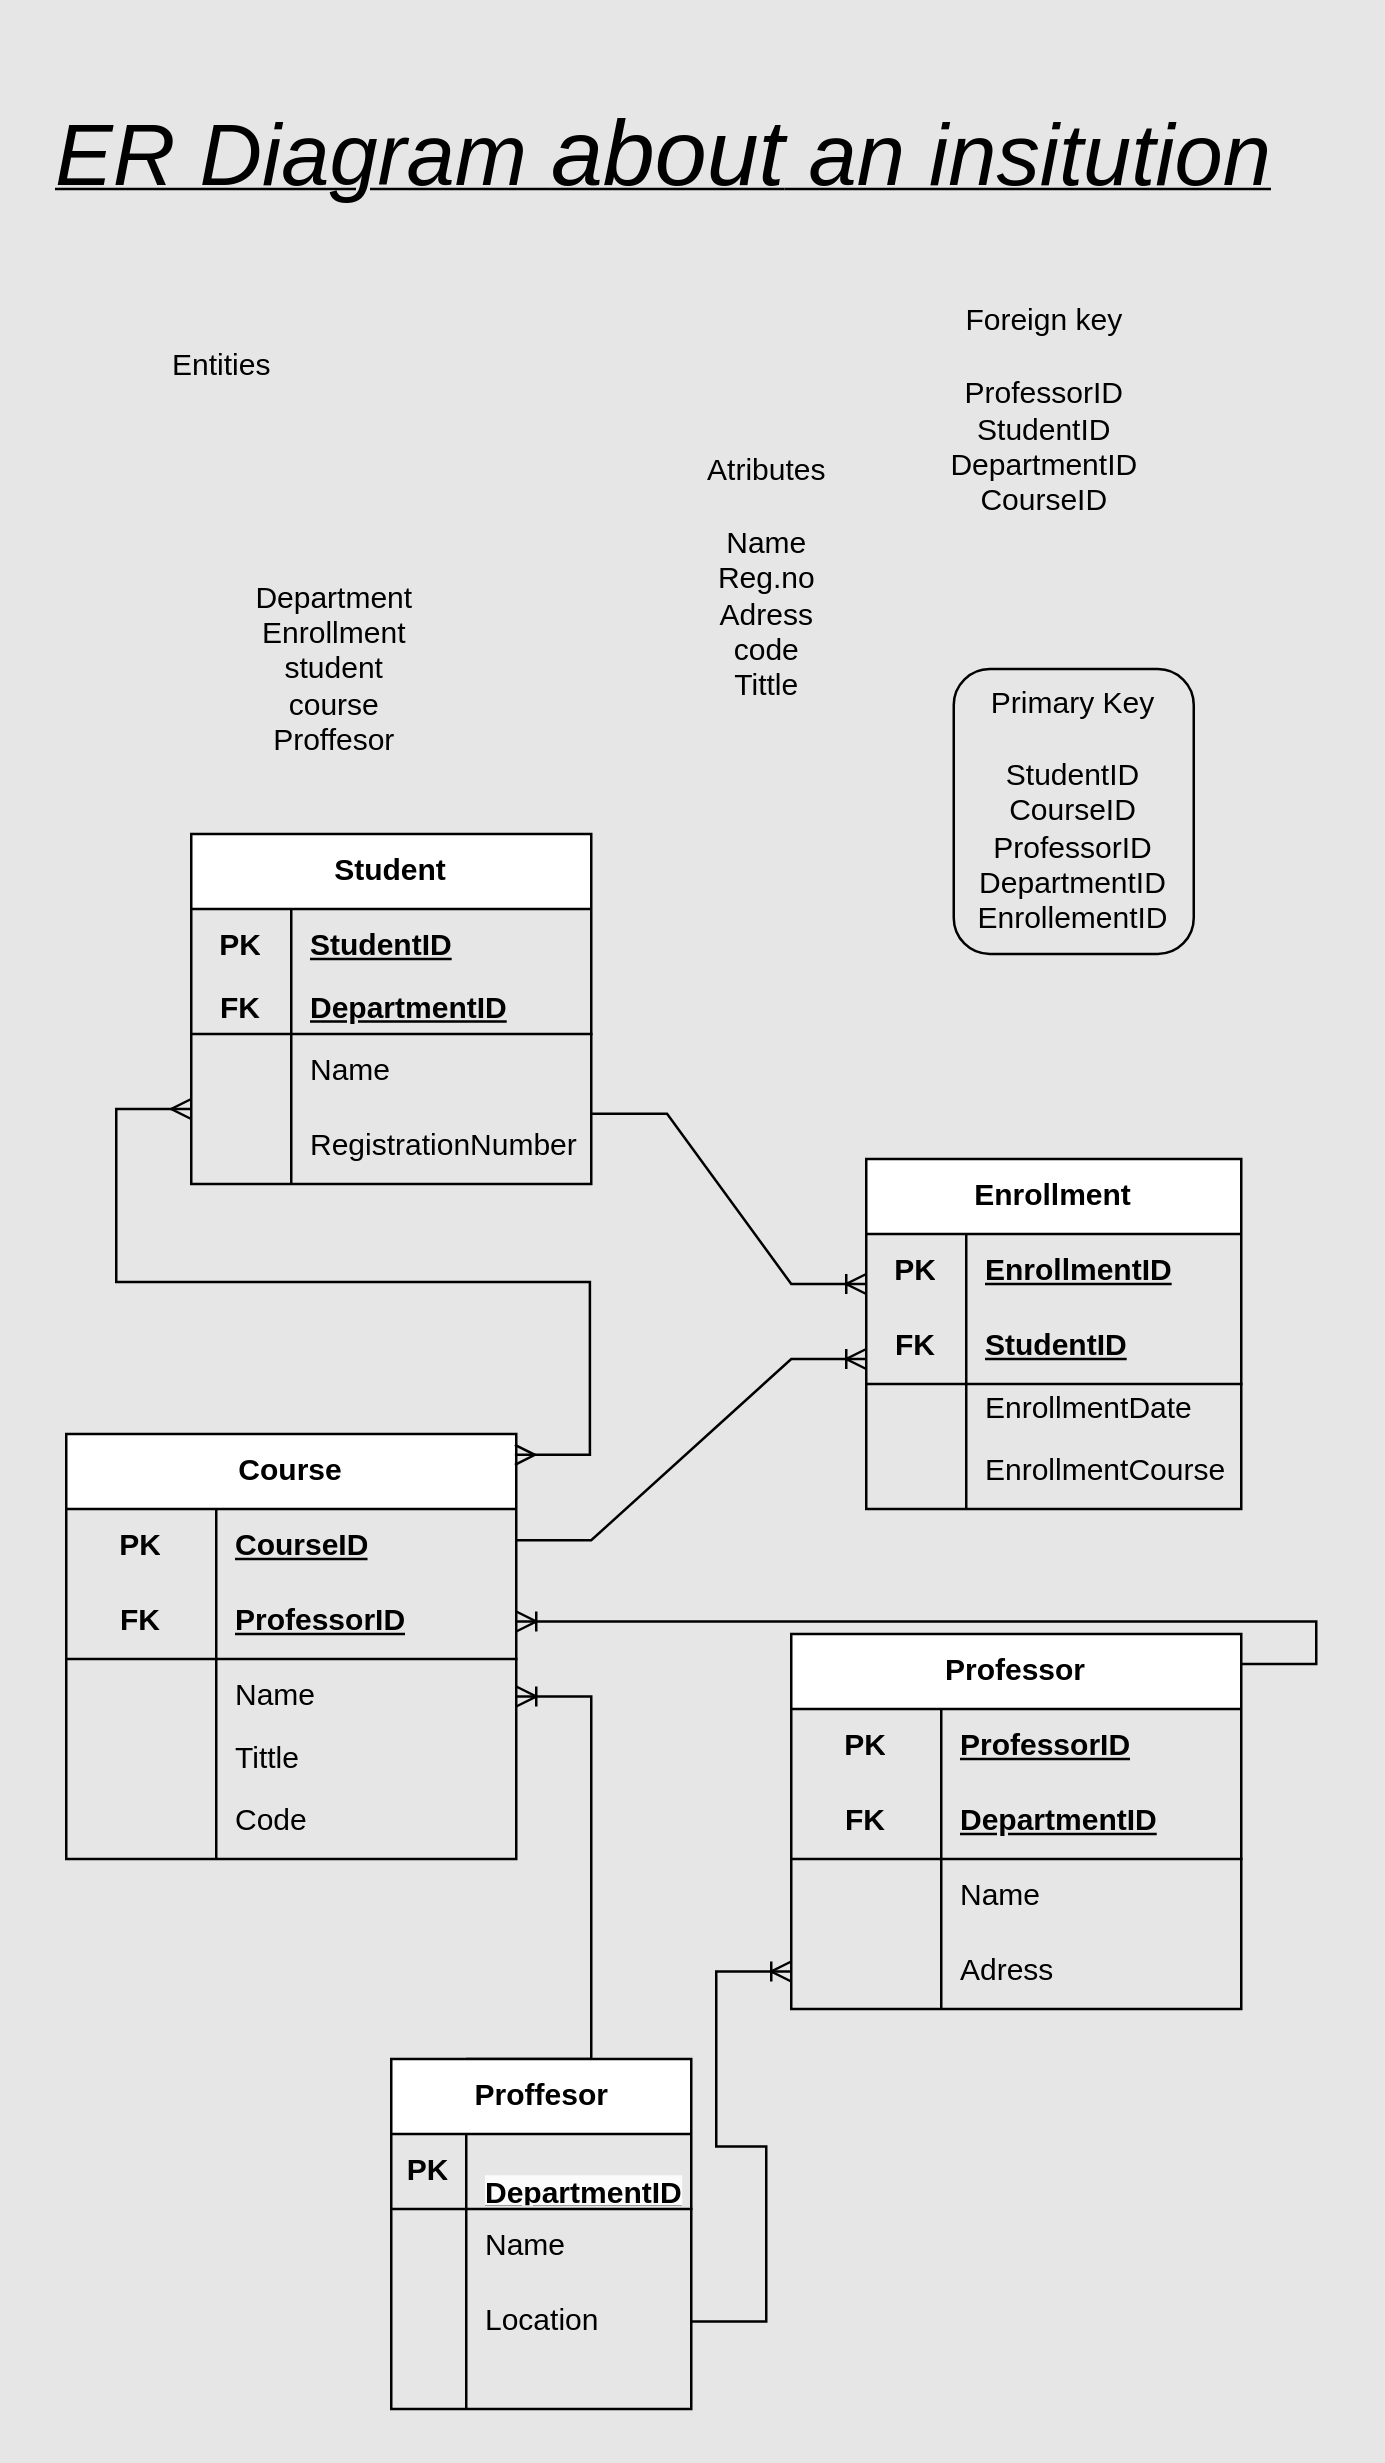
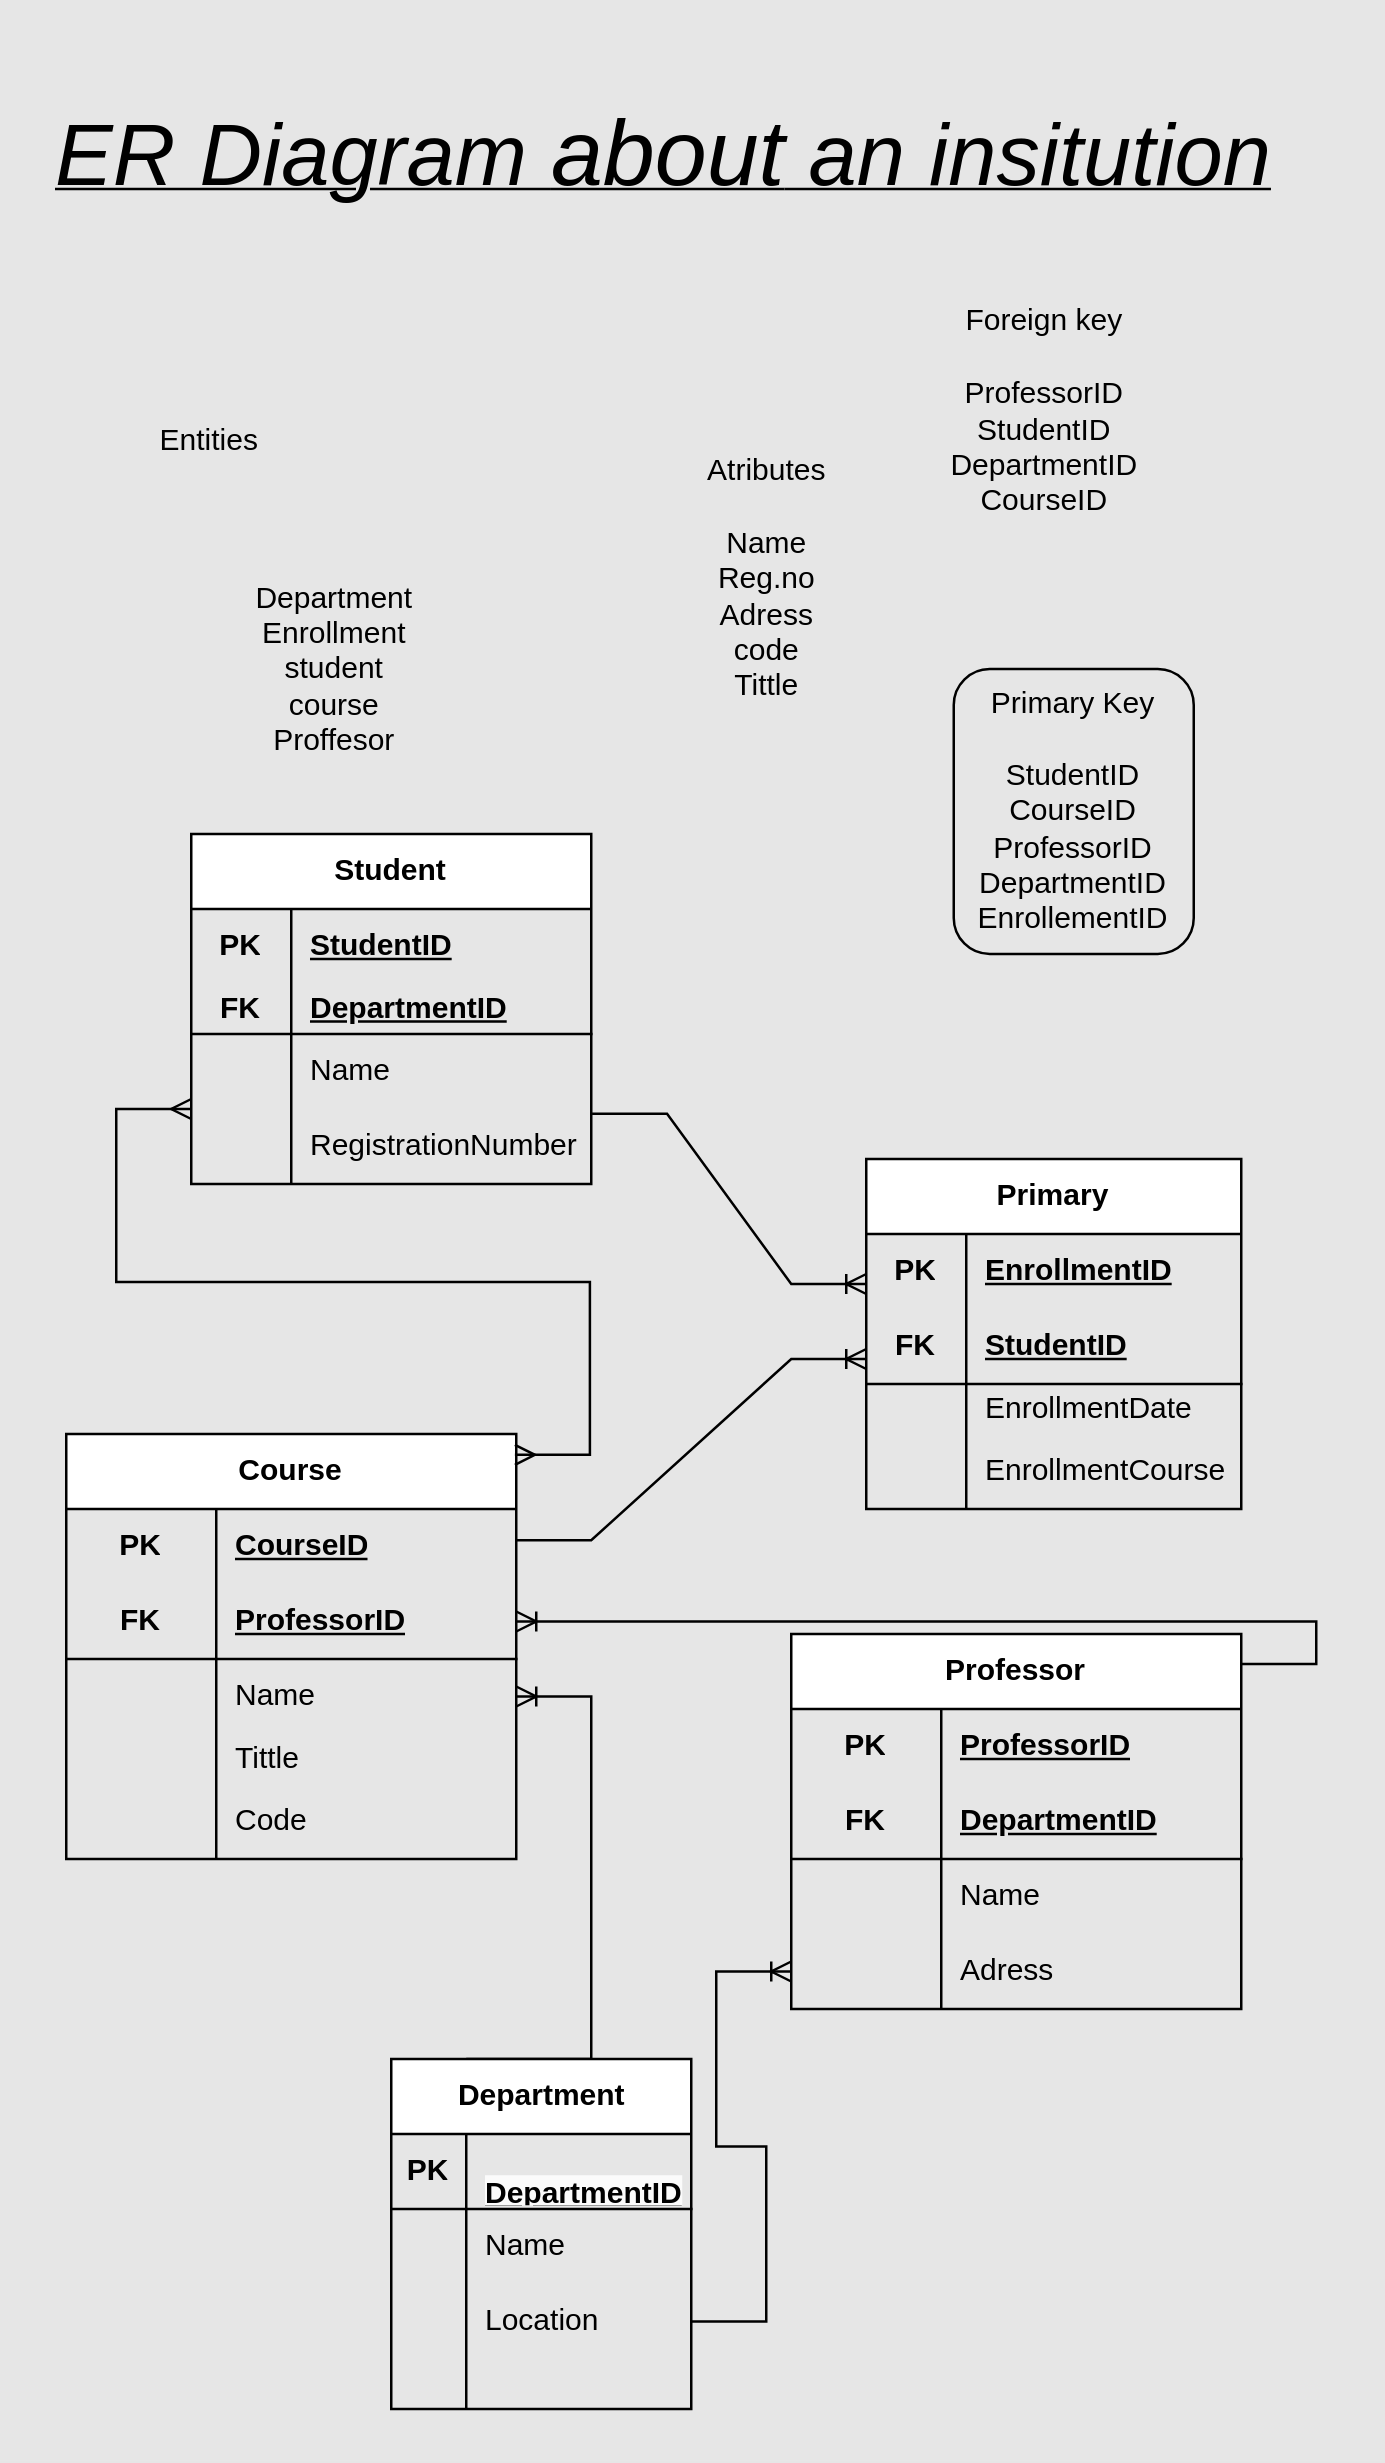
node "Entities": moved (221, 366) -> (209, 441)
node "Enrollment": label "Enrollment" -> "Primary"
node "Proffesor": label "Proffesor" -> "Department"
